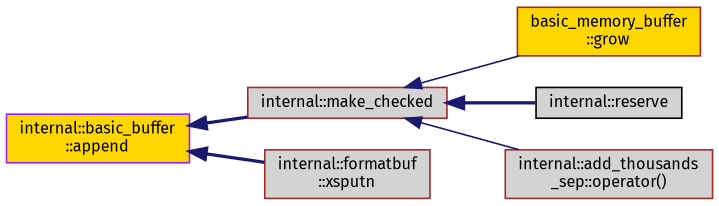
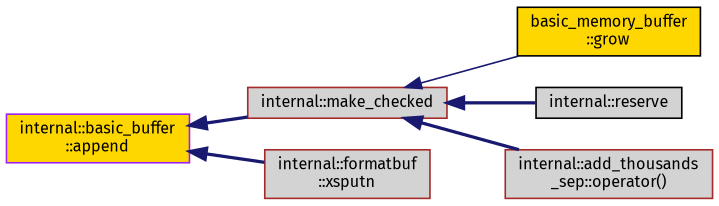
node "basic_memory_buffer ::grow": color brown -> black
edge "internal::add_thousands _sep::operator()" -> "internal::make_checked": style solid -> bold
